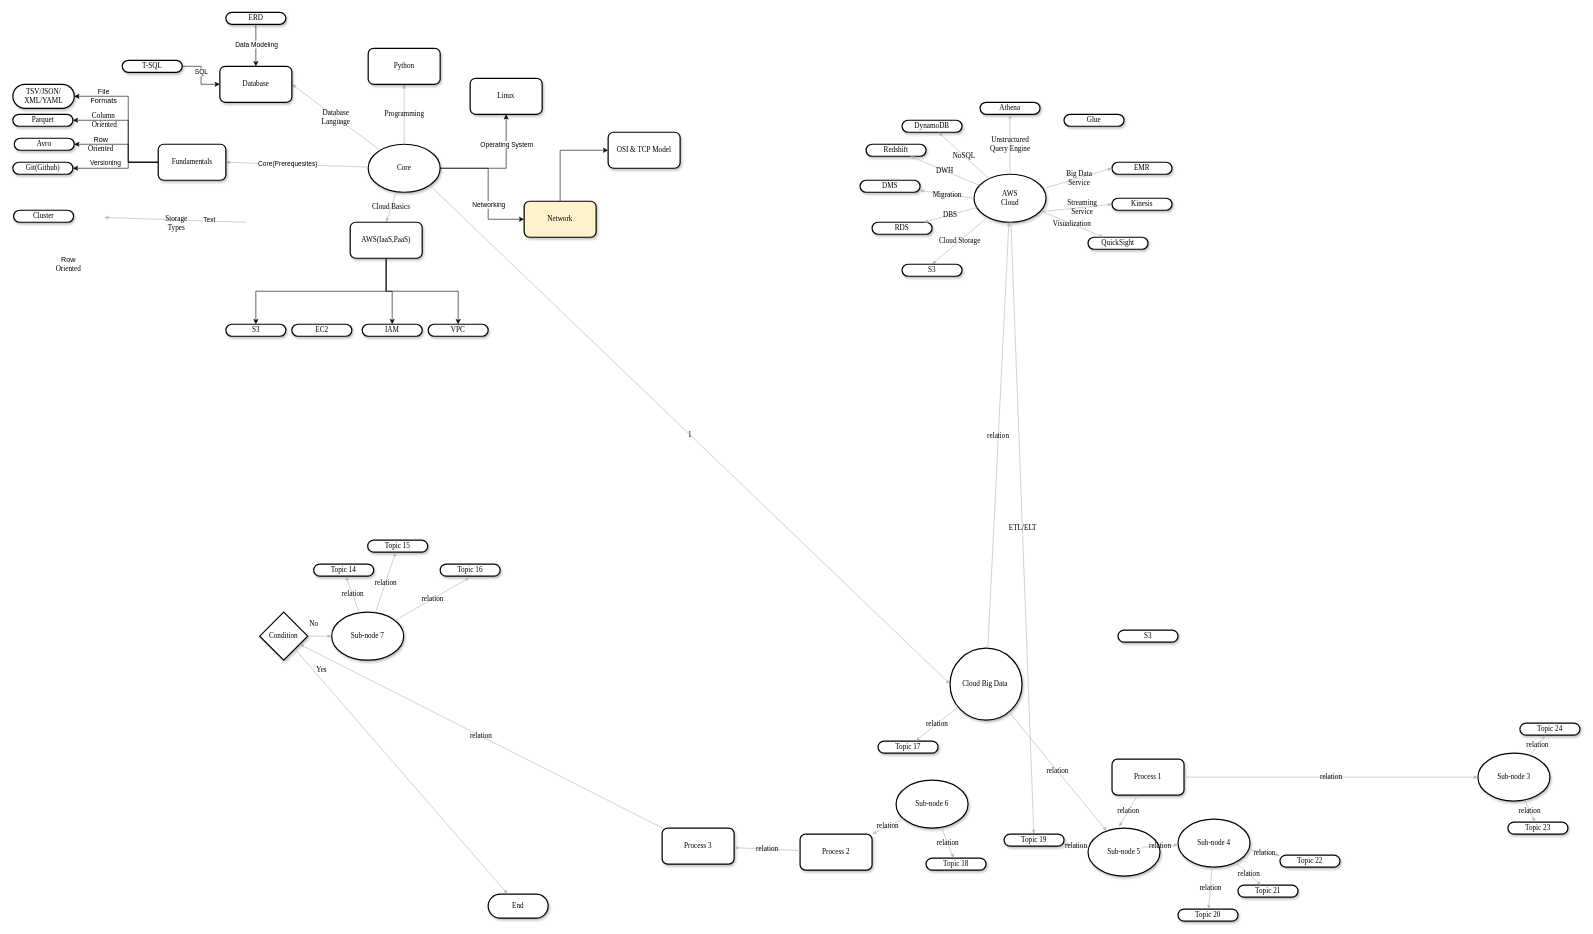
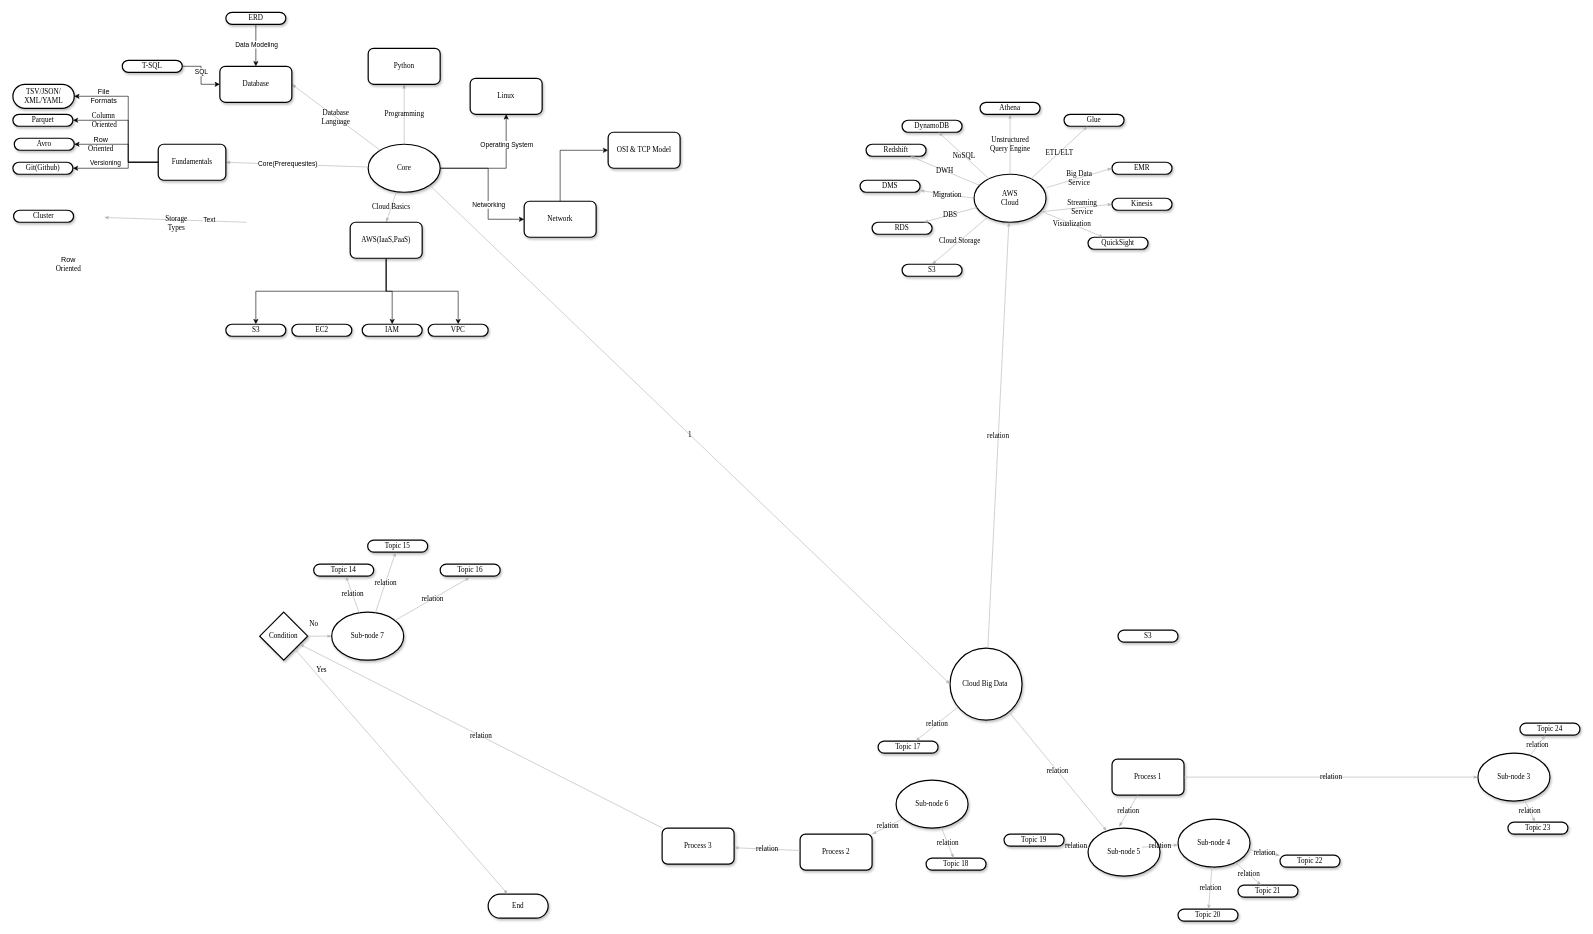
node "Network": fillcolor #fff2cc -> #ffffff
edge "AWS Cloud" -> "Topic 19": now "AWS Cloud" -> "Glue"
